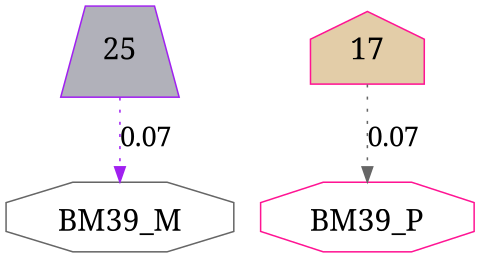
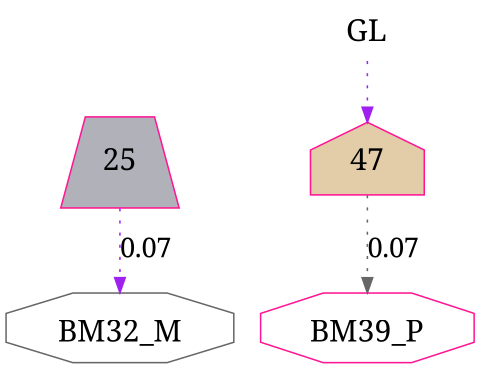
node "GL": added
node "25": color purple -> deeppink
node "17": label "17" -> "47"
node "BM39_M": label "BM39_M" -> "BM32_M"
